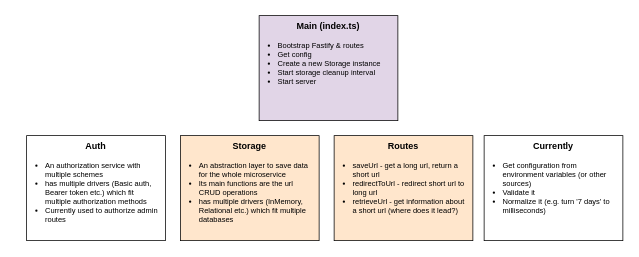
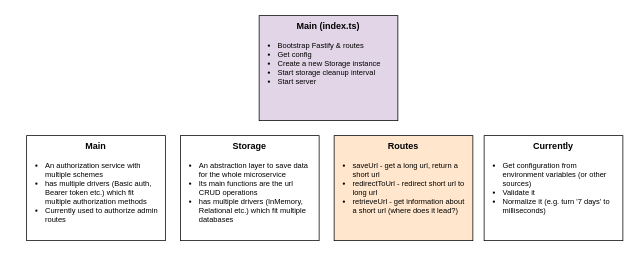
node "Auth": label "Auth" -> "Main"
node "Storage": fillcolor #ffe6cc -> #ffffff
